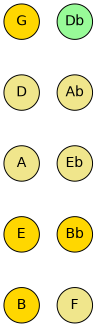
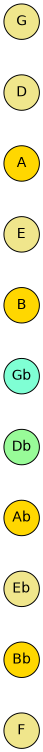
node "G": fillcolor gold -> khaki
node "Ab": fillcolor khaki -> gold
node "A": fillcolor khaki -> gold
node "E": fillcolor gold -> khaki
node "Gb": added
